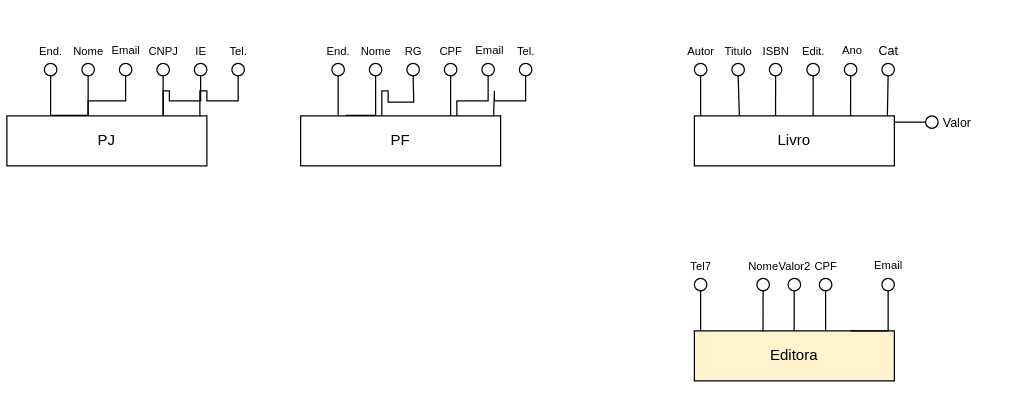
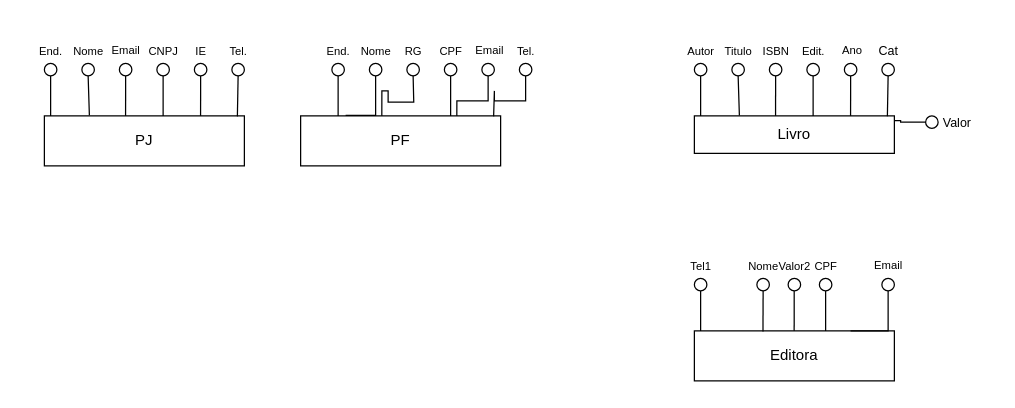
node "PJ": moved (107, 141) -> (144, 141)
node "Livro": size 200x50 -> 200x38
node "Tel7": label "Tel7" -> "Tel1"
node "Editora": fillcolor #fff2cc -> #ffffff
